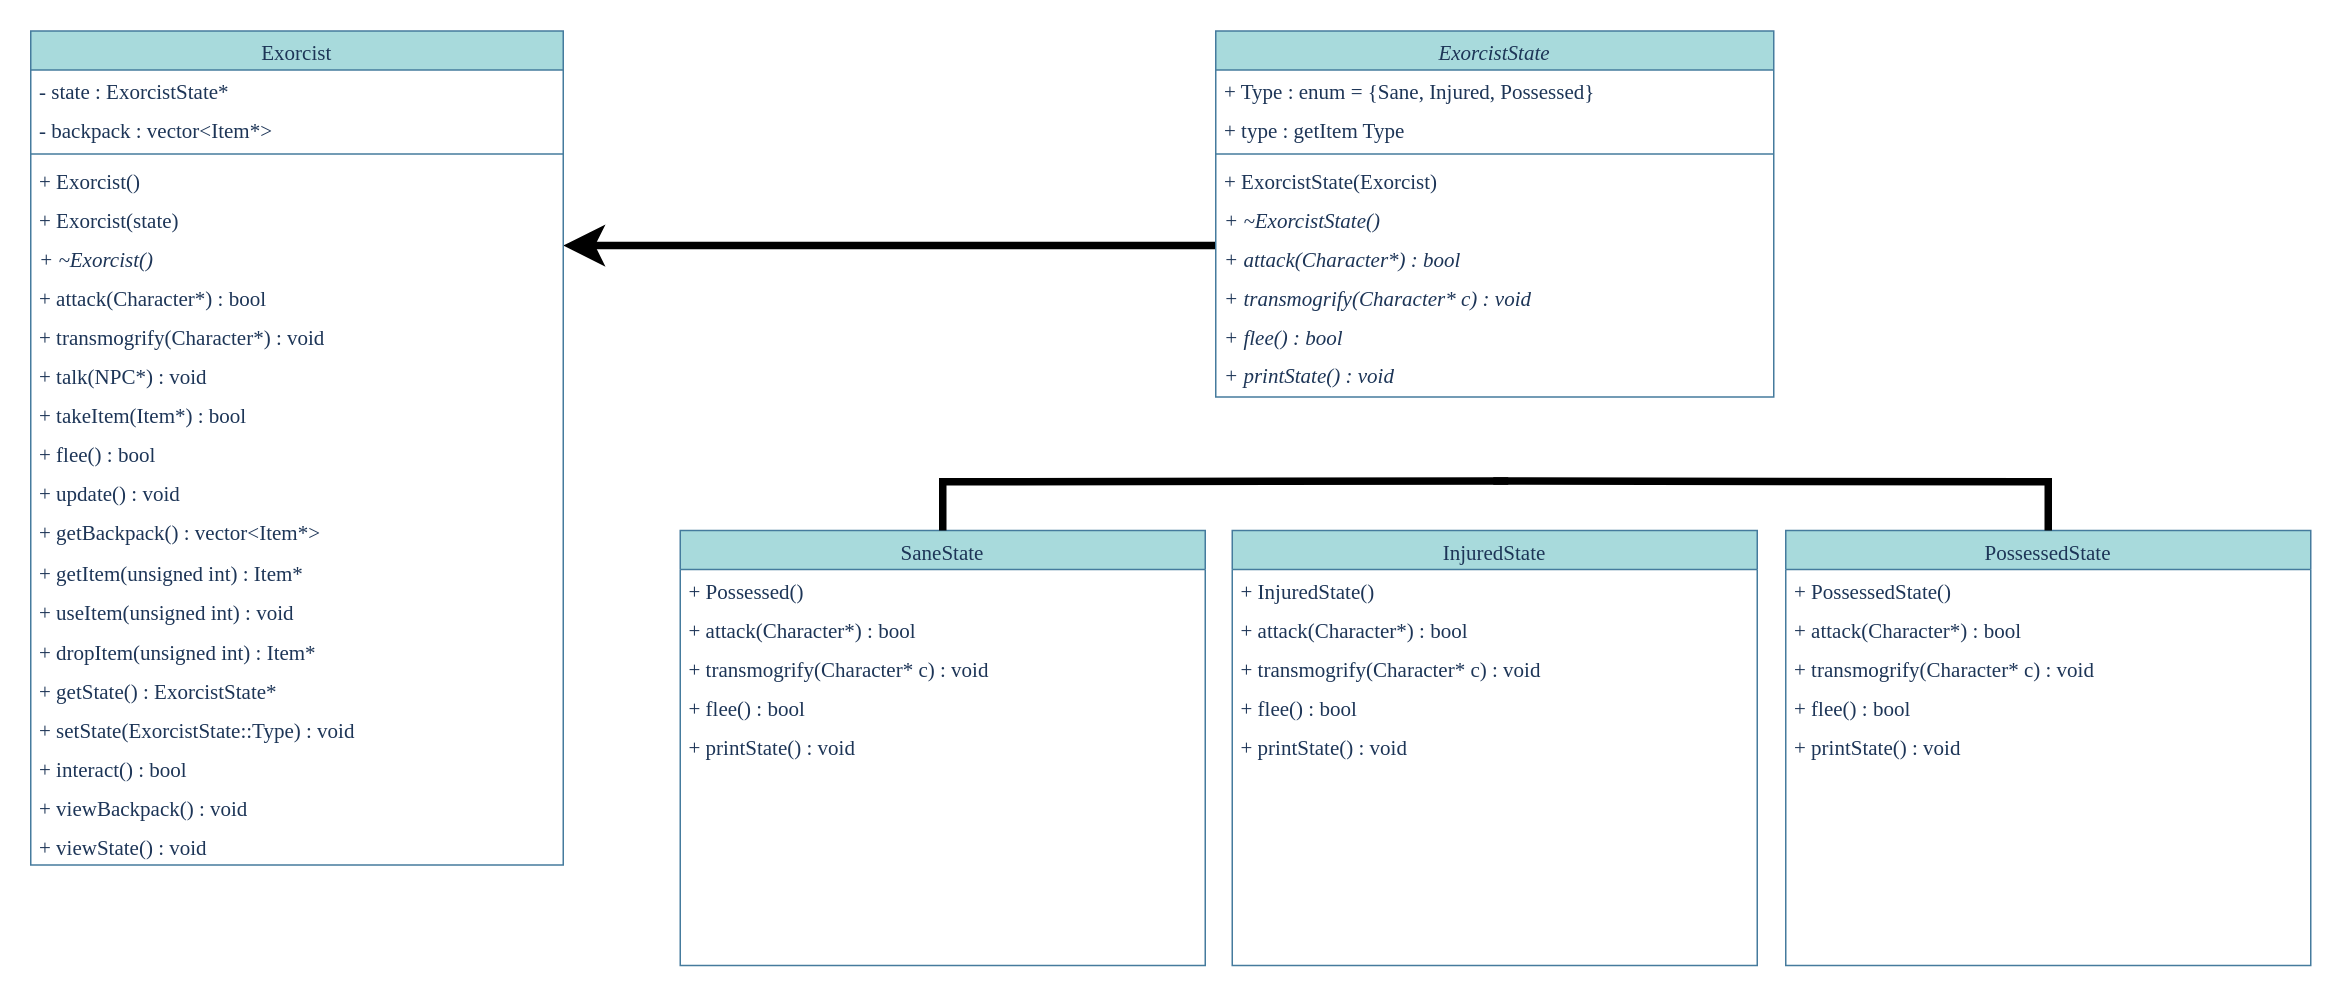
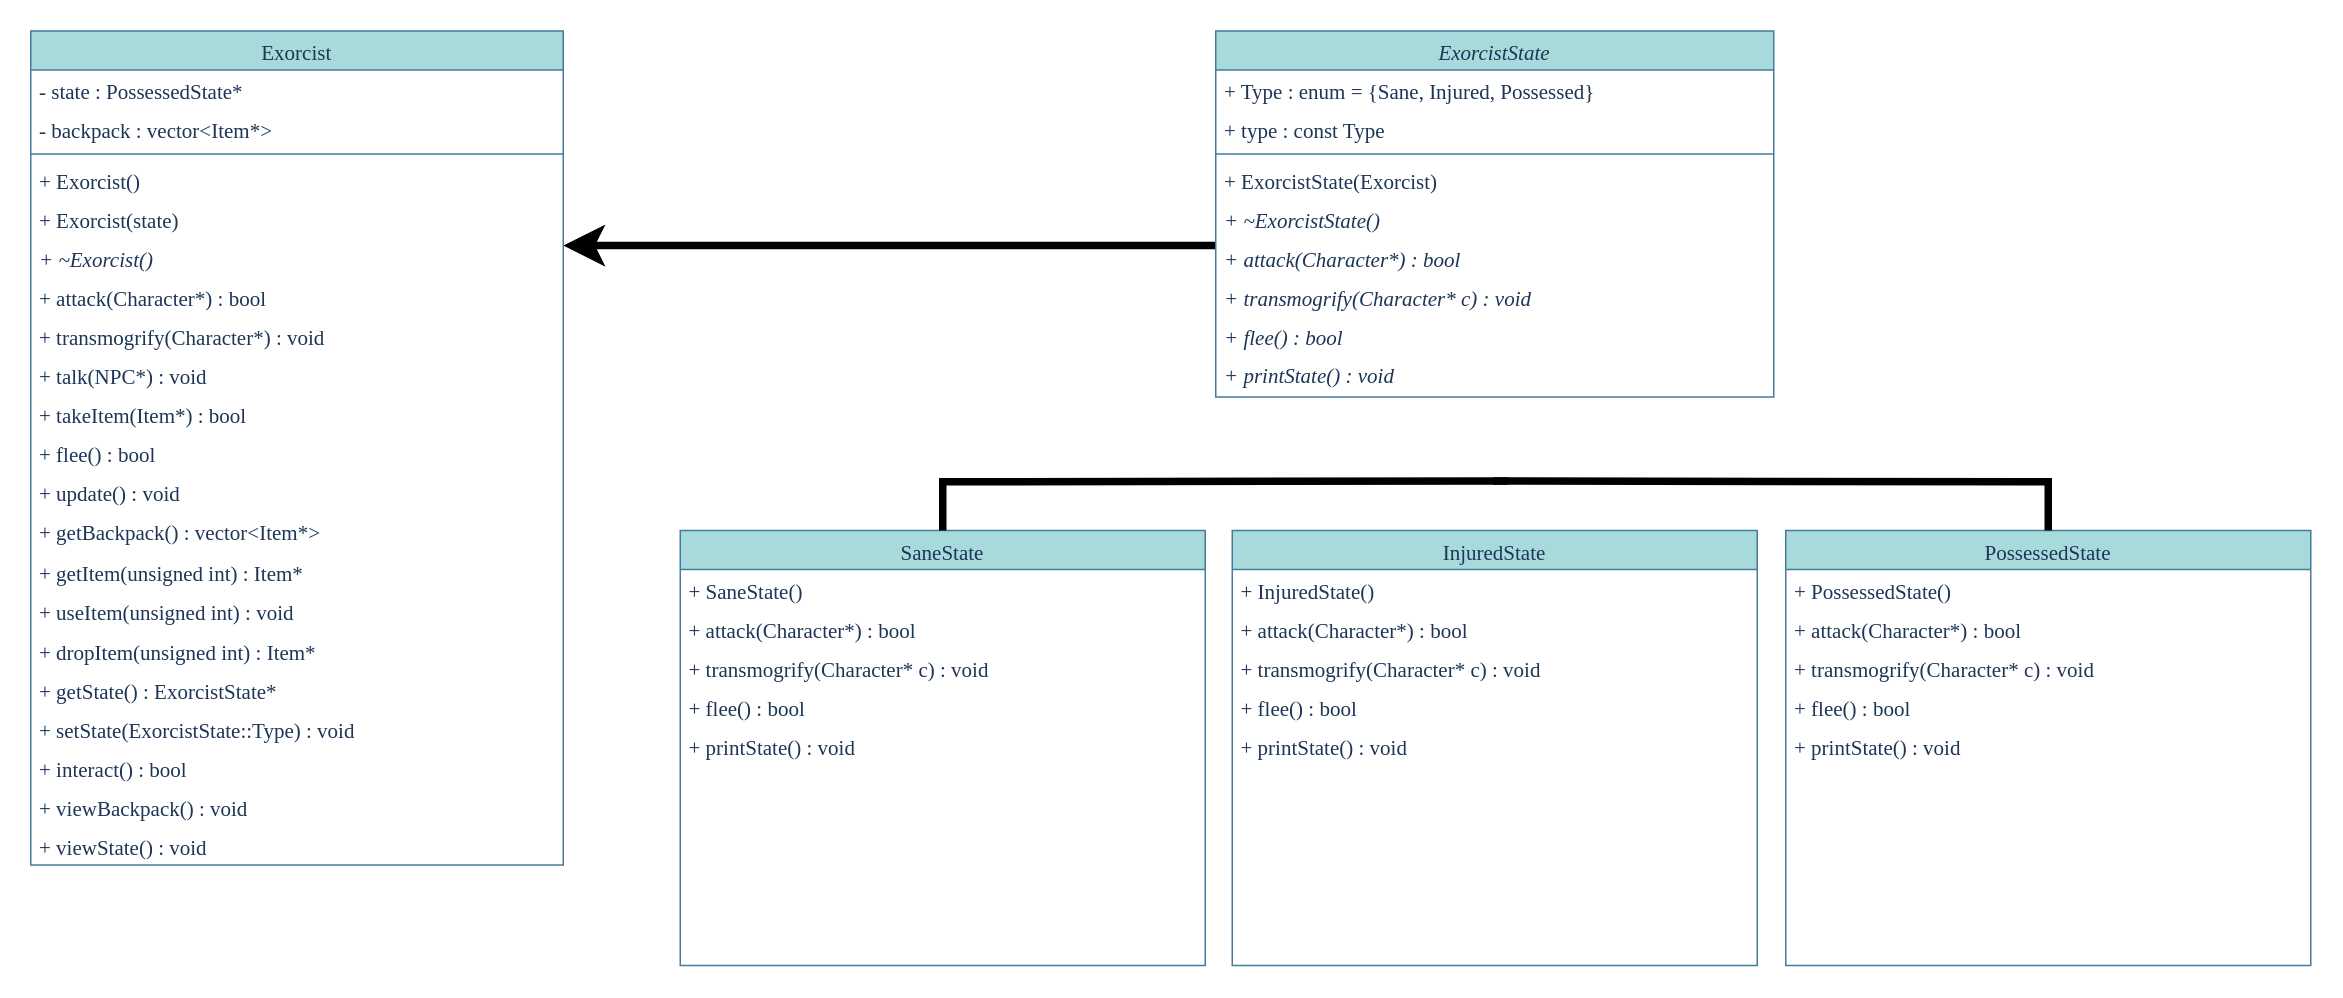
node "- state : ExorcistState*": label "- state : ExorcistState*" -> "- state : PossessedState*"
node "+ type : getItem Type": label "+ type : getItem Type" -> "+ type : const Type"
node "+ Possessed()": label "+ Possessed()" -> "+ SaneState()"
